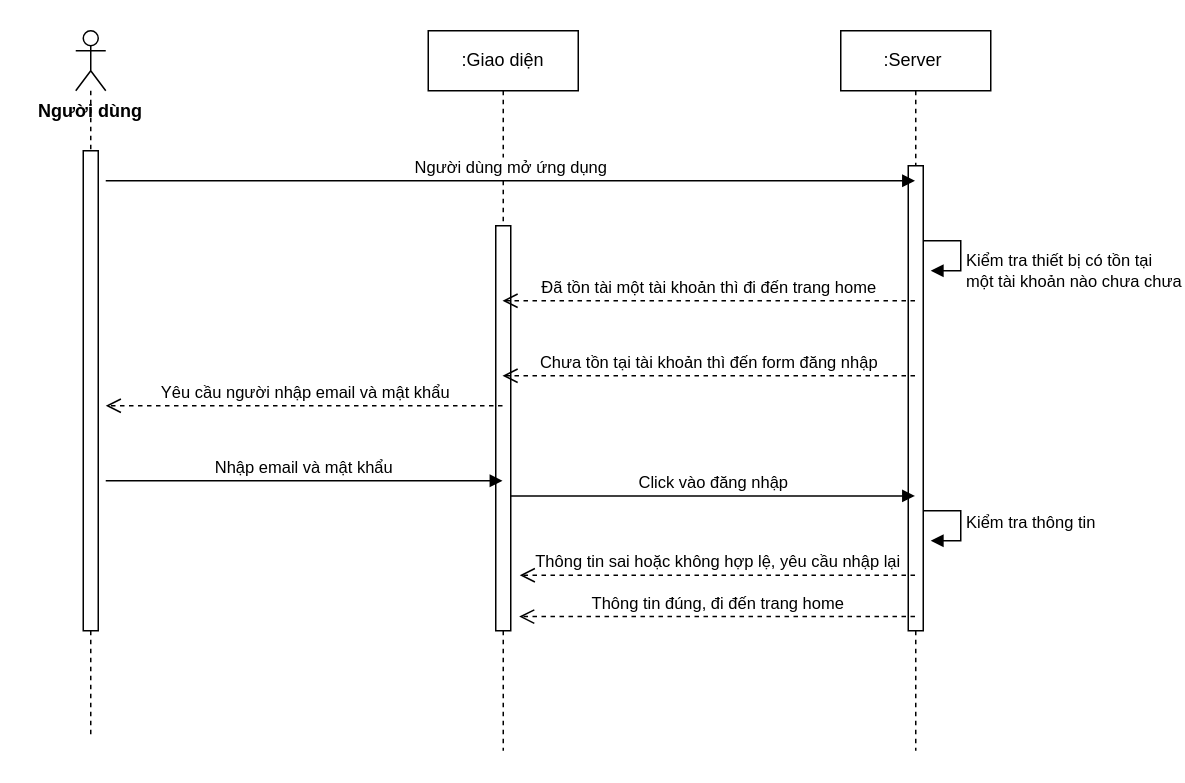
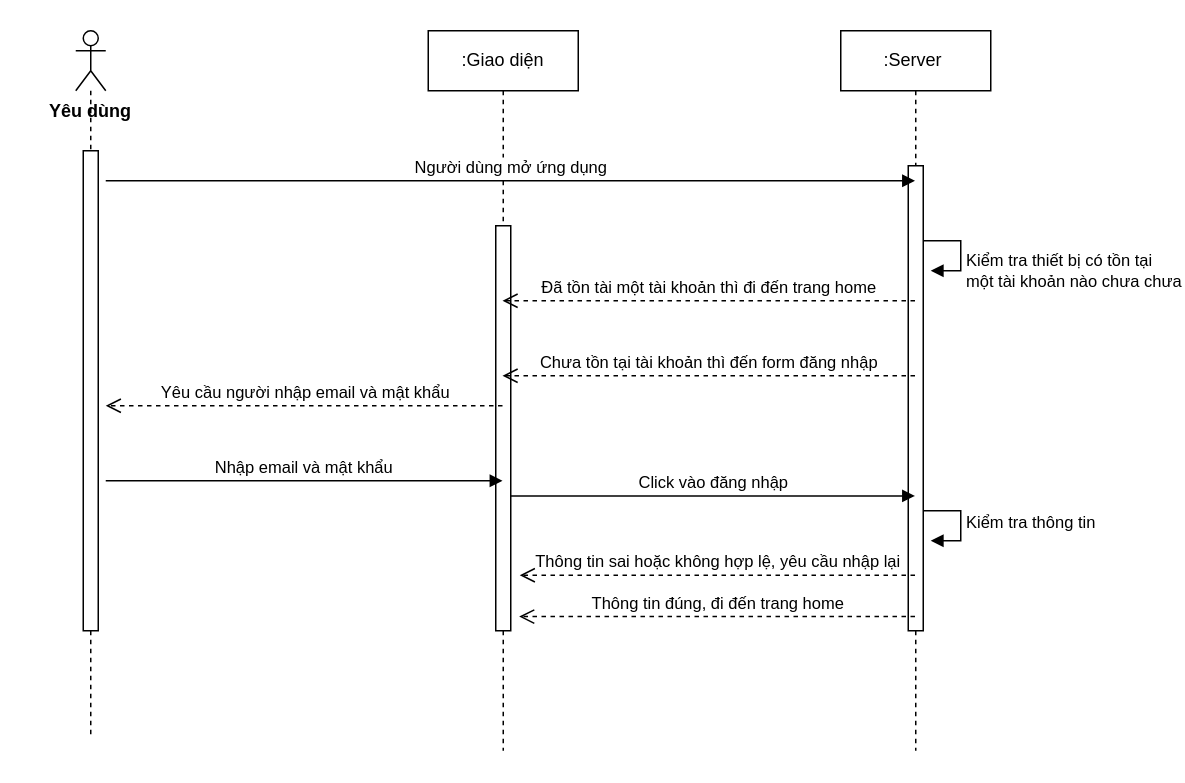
node "Người dùng": label "Người dùng" -> "Yêu dùng"
